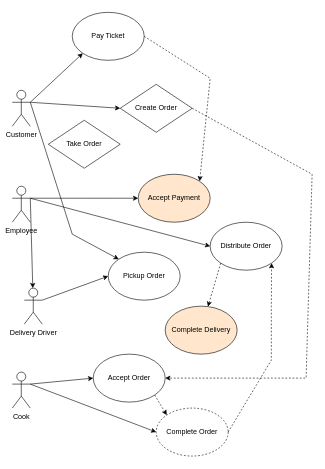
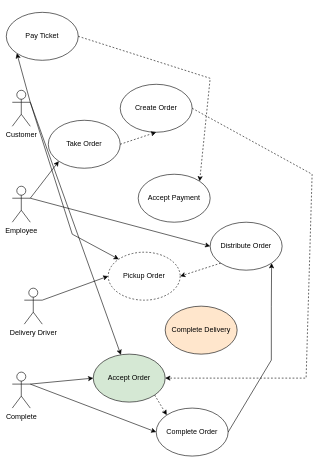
node "Pay Ticket": moved (108, 36) -> (42, 36)
edge "Customer" -> "Create Order": now "Customer" -> "Accept Order"
node "Create Order": shape diamond -> ellipse
edge "Take Order" -> "Create Order": added
node "Take Order": shape diamond -> ellipse
edge "Employee" -> "Accept Payment": removed
node "Accept Payment": fillcolor #ffe6cc -> #ffffff
edge "Employee" -> "Delivery Driver": now "Employee" -> "Take Order"
node "Pickup Order": style solid -> dashed
edge "Distribute Order" -> "Complete Delivery": now "Distribute Order" -> "Pickup Order"
edge "Complete Order" -> "Distribute Order": style dashed -> solid
node "Accept Order": fillcolor #ffffff -> #d5e8d4
node "Cook": label "Cook" -> "Complete"
node "Complete Order": style dashed -> solid
